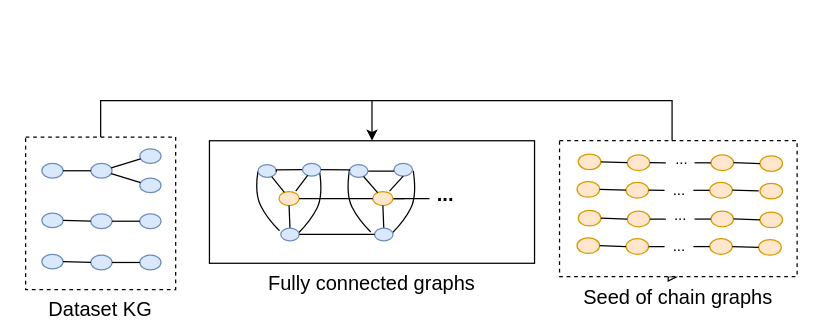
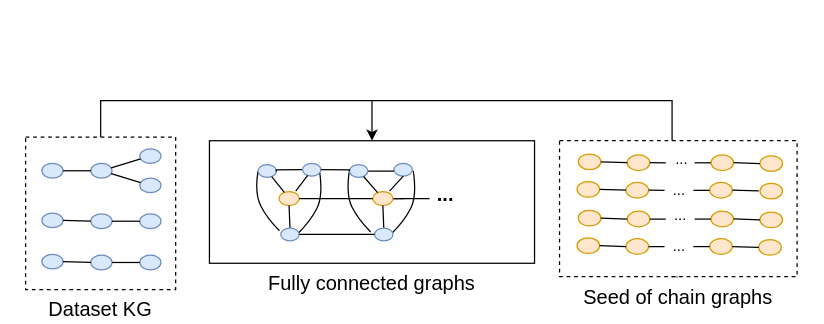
edge "Dataset KG" -> "Seed of chain graphs": arrowhead block -> none
